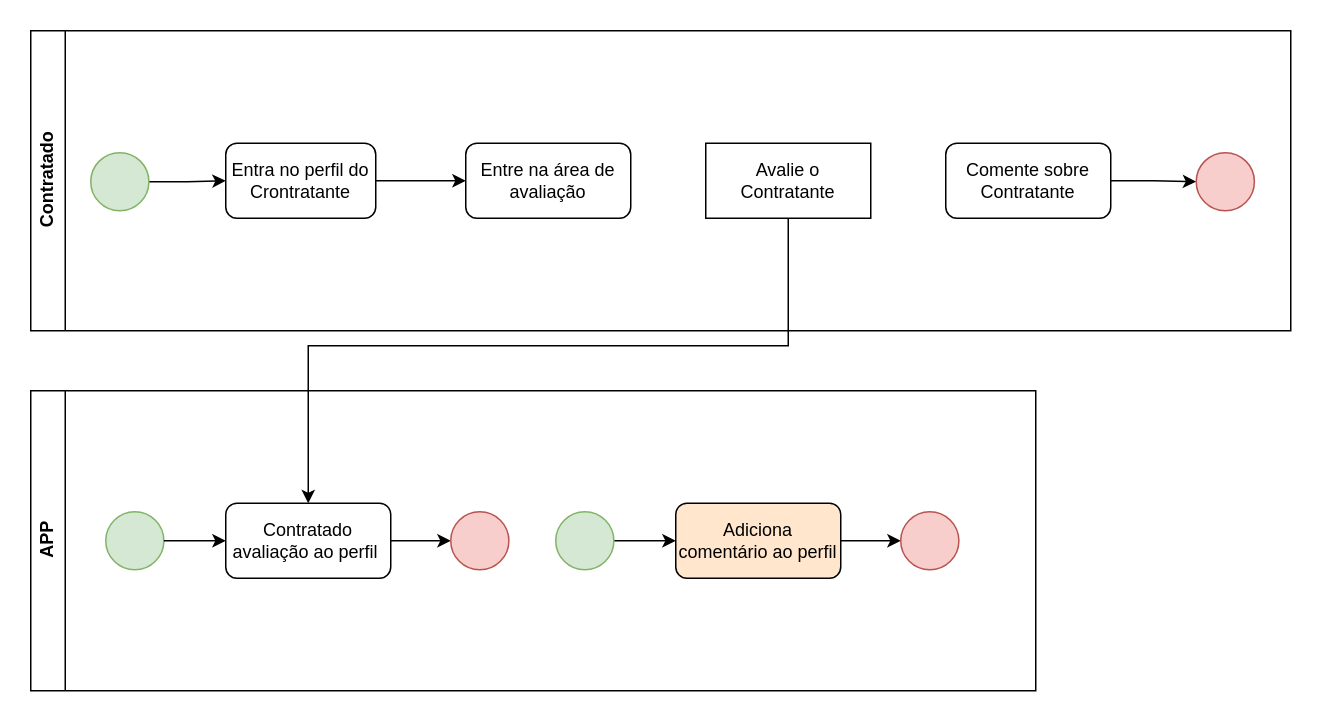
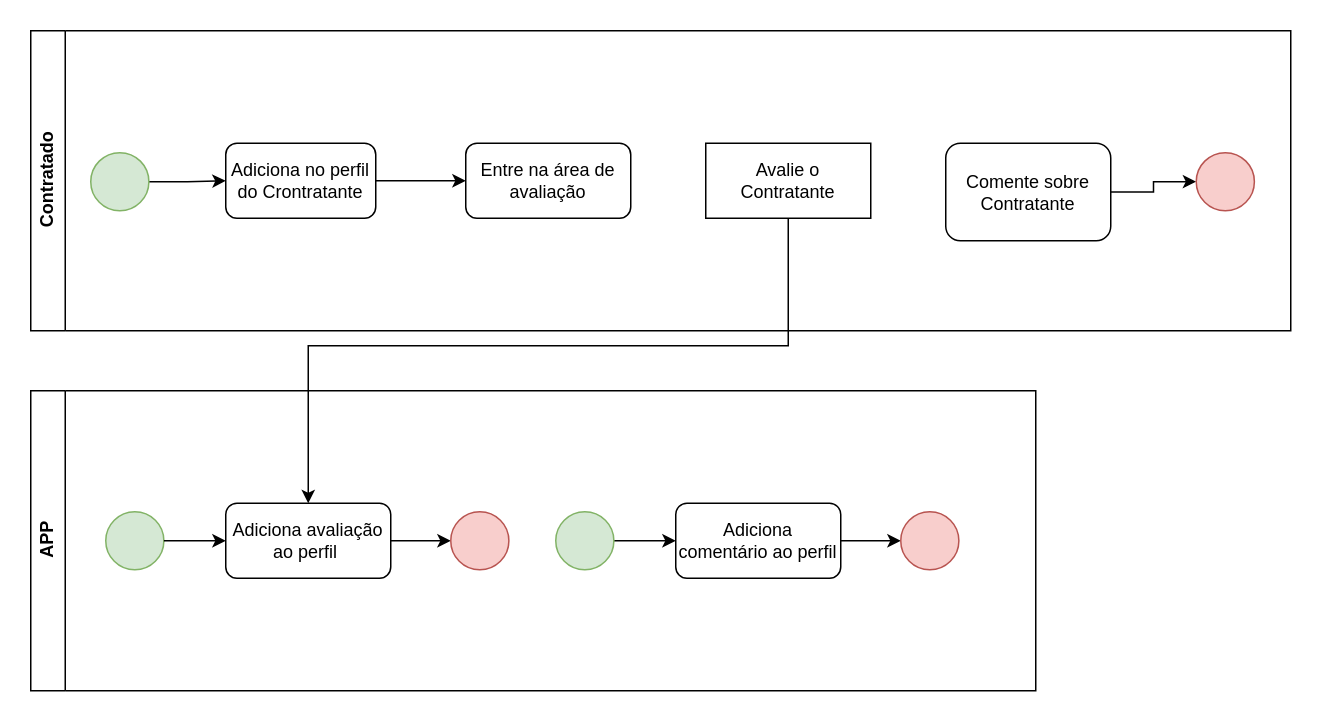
node "Entra no perfil do Crontratante": label "Entra no perfil do Crontratante" -> "Adiciona no perfil do Crontratante"
node "Comente sobre Contratante": size 165x75 -> 165x98
node "Contratado avaliação ao perfil": label "Contratado avaliação ao perfil" -> "Adiciona avaliação ao perfil"
node "Adiciona comentário ao perfil": fillcolor #ffe6cc -> #ffffff
